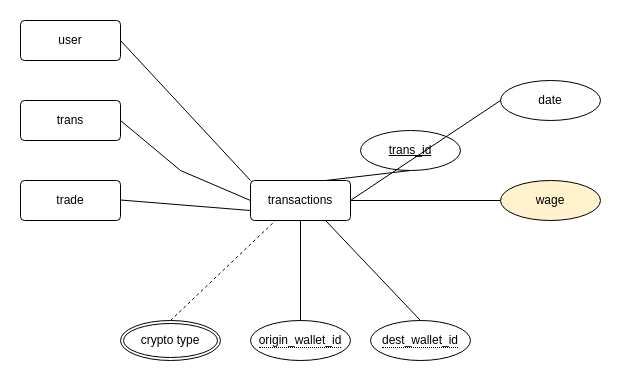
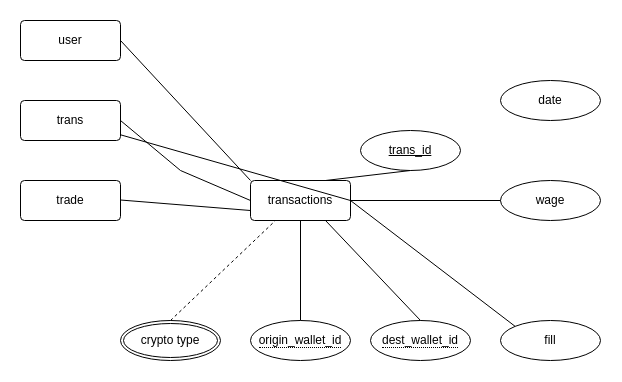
edge "date" -- "transactions": now "trans" -- "transactions"
node "wage": fillcolor #fff2cc -> #ffffff
edge "transactions" -- "fill": added
node "fill": added
